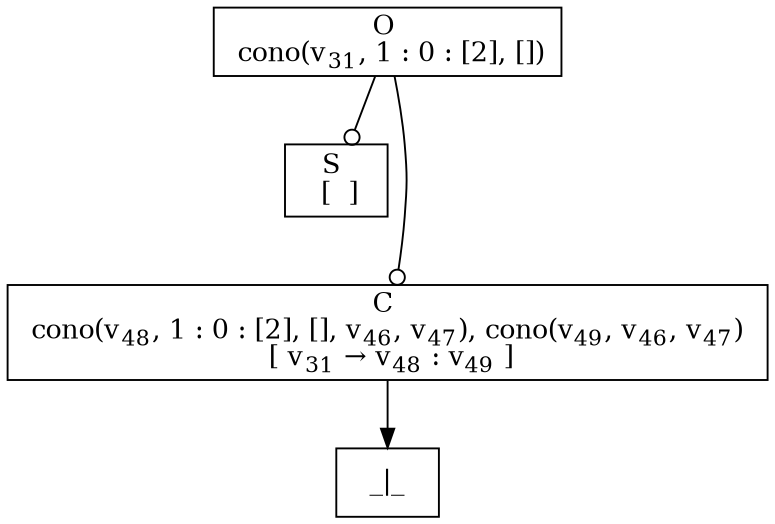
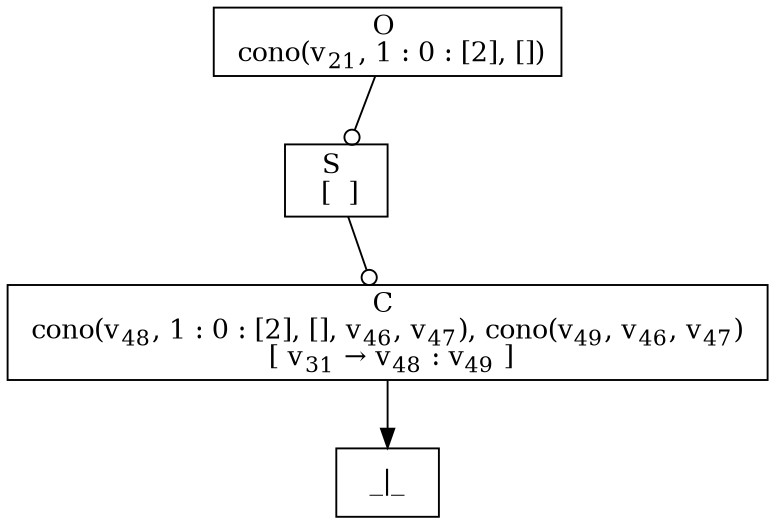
node "O": text "31" -> "21"
edge "O" -> "C": now "S" -> "C"
